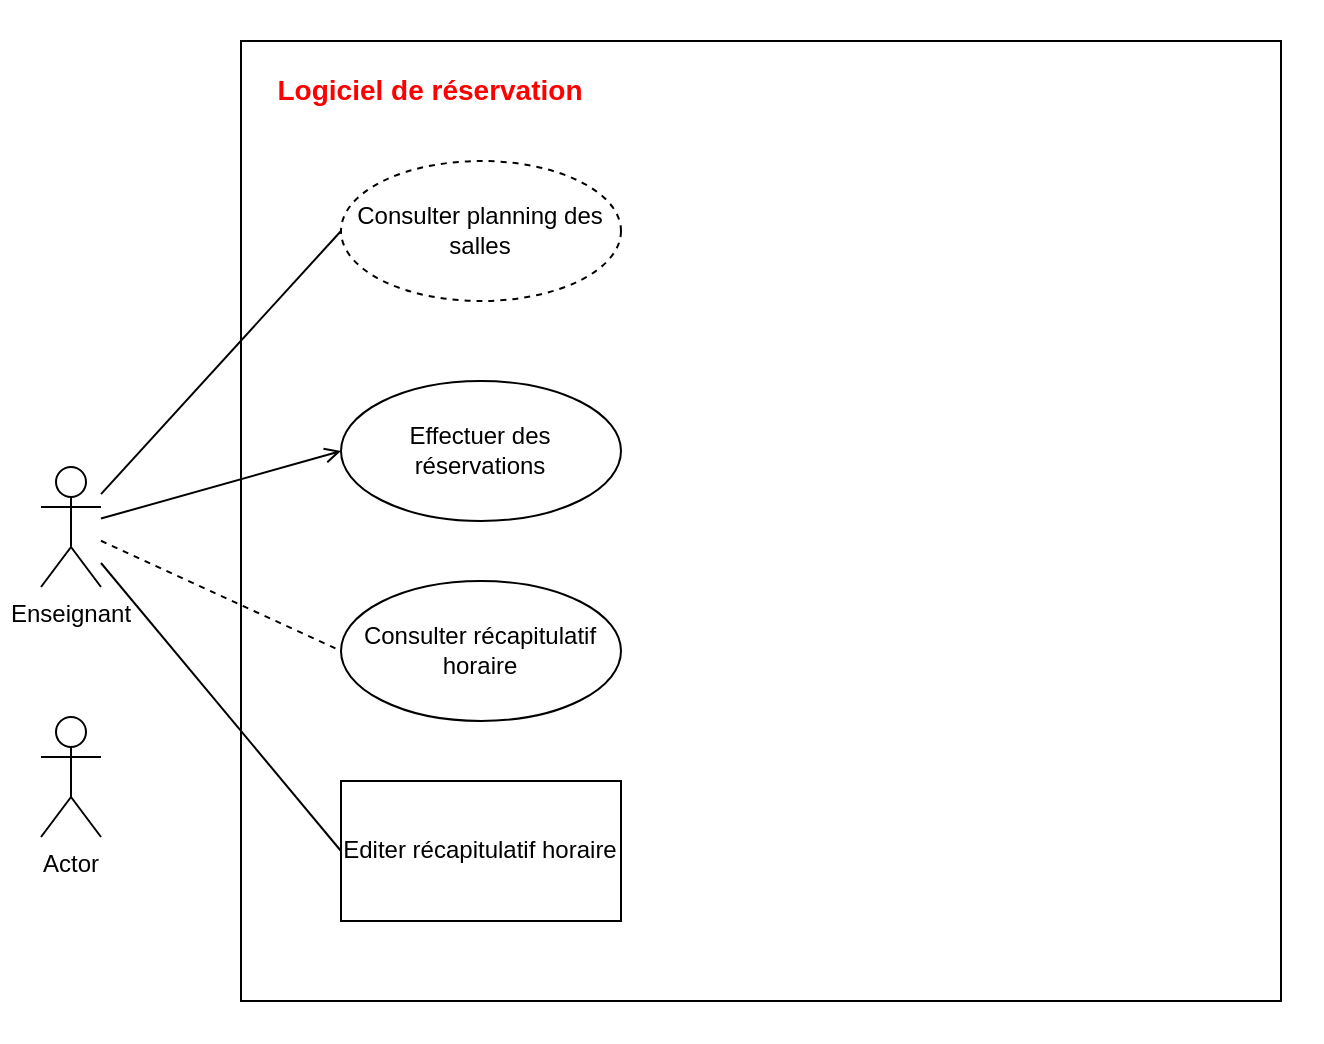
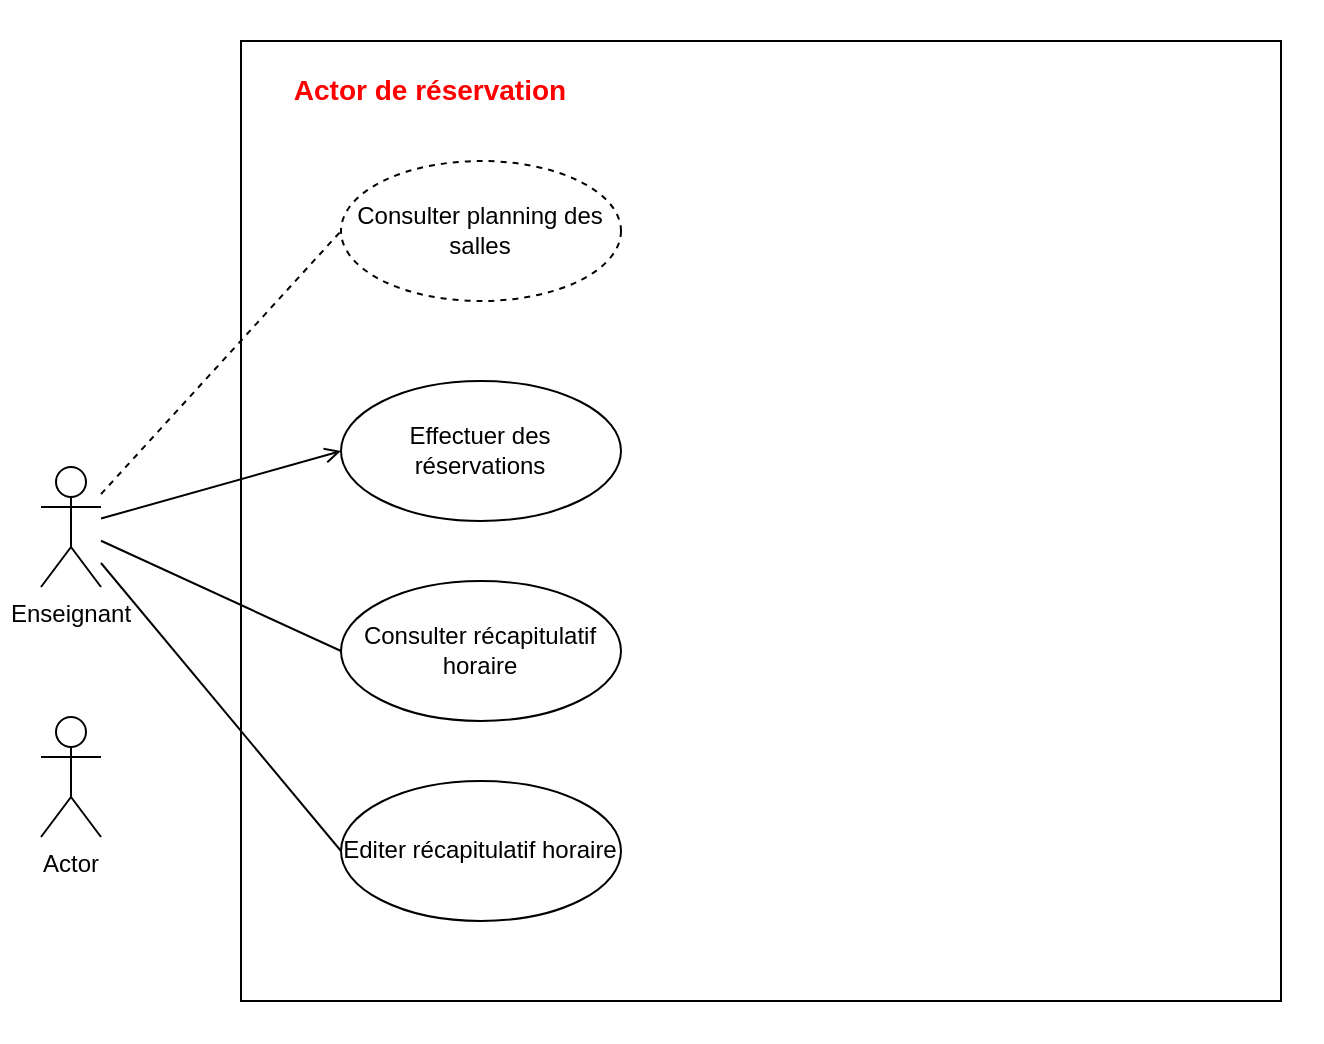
node "Logiciel de réservation": label "Logiciel de réservation" -> "Actor de réservation"
edge "Consulter planning des salles" -- "Enseignant": style solid -> dashed
edge "Enseignant" -- "Consulter récapitulatif horaire": style dashed -> solid
node "Editer récapitulatif horaire": shape rectangle -> ellipse
